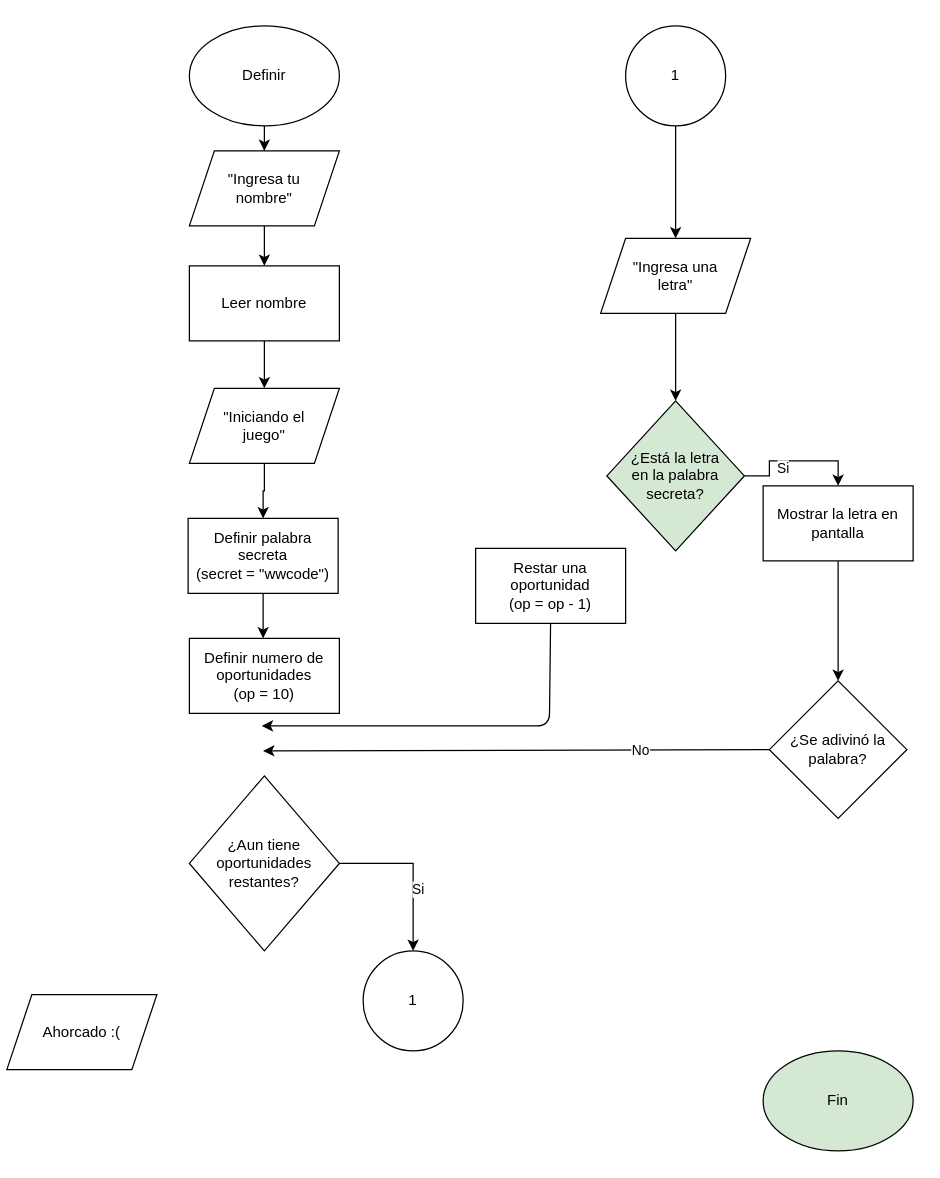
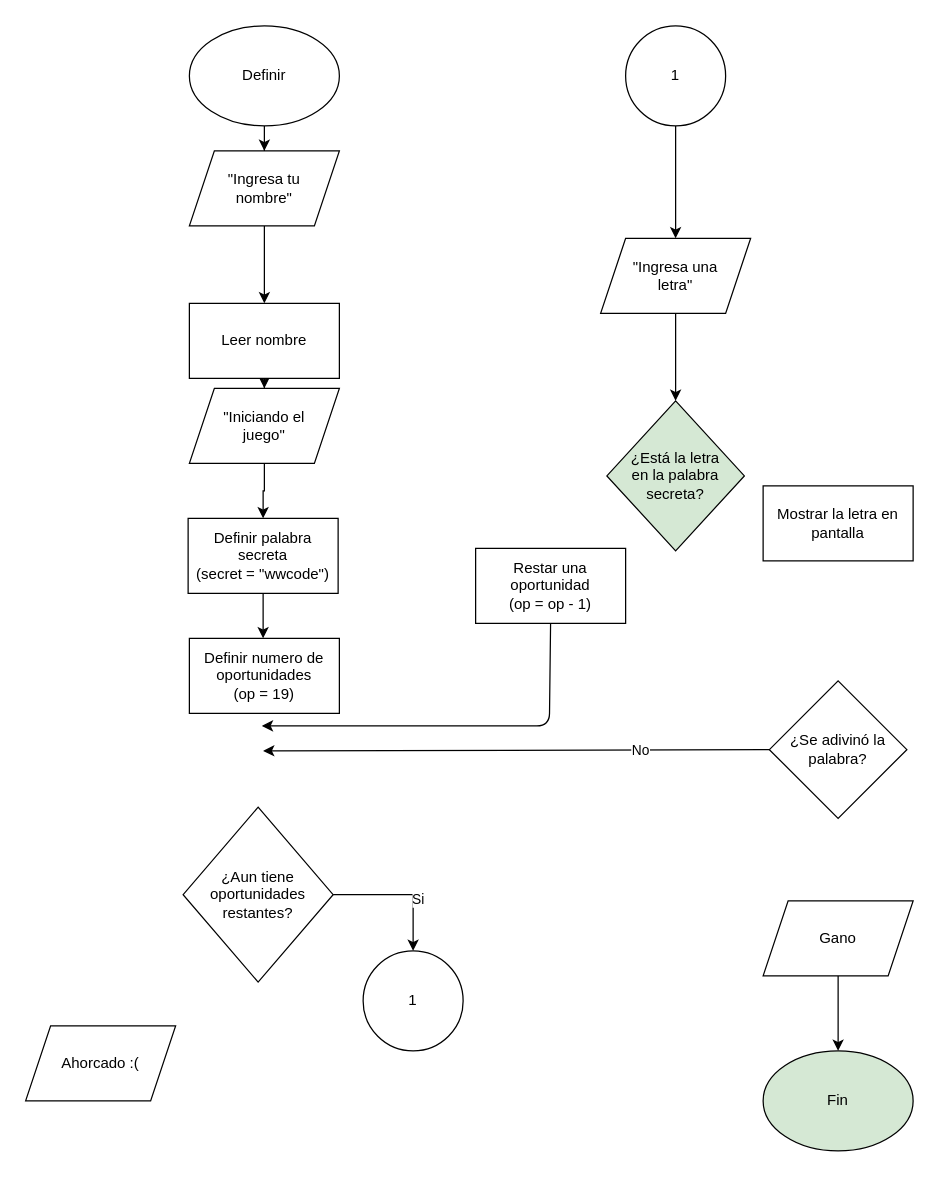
node "Leer nombre": moved (264, 303) -> (264, 341)
edge "¿Está la letra en la palabra secreta?" -> "Mostrar la letra en pantalla": removed, label "Si"
edge "Mostrar la letra en pantalla" -> "¿Se adivinó la palabra?": removed
node "Definir numero de oportunidades (op = 10)": label "Definir numero de oportunidades (op = 10)" -> "Definir numero de oportunidades (op = 19)"
node "¿Aun tiene oportunidades restantes?": moved (264, 863) -> (258, 894)
node "Gano": added
edge "Gano" -> "Fin": added
node "Ahorcado :(": moved (82, 1032) -> (101, 1063)
